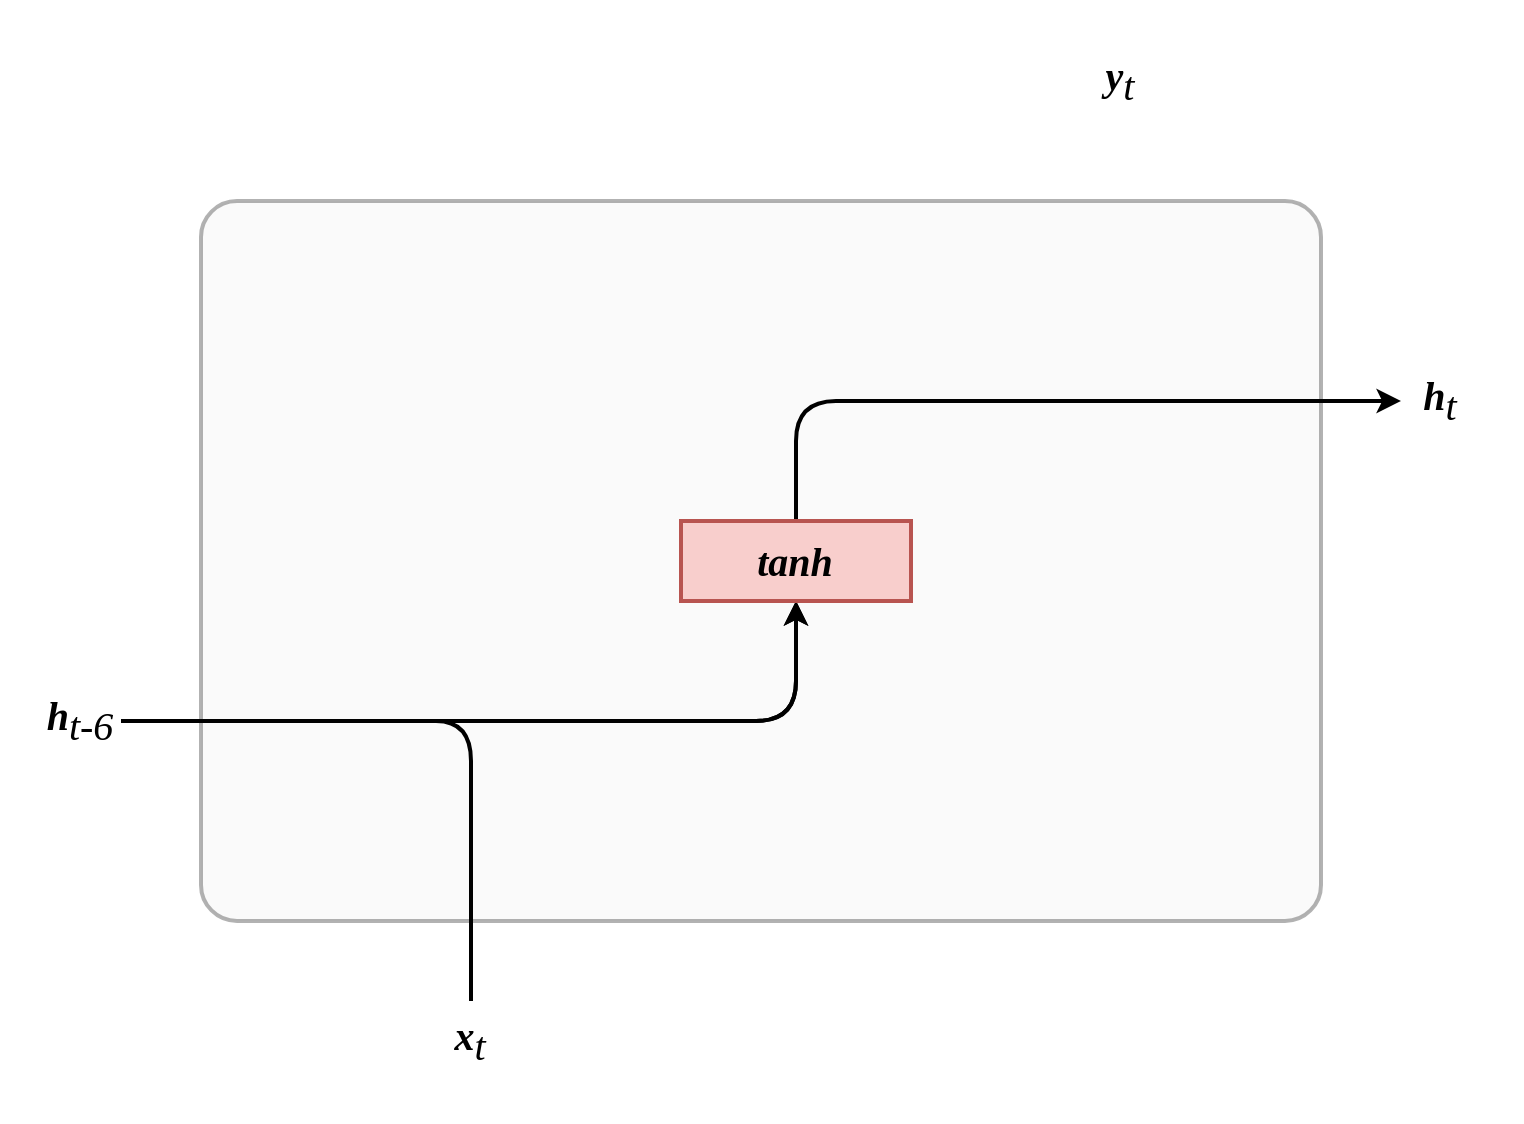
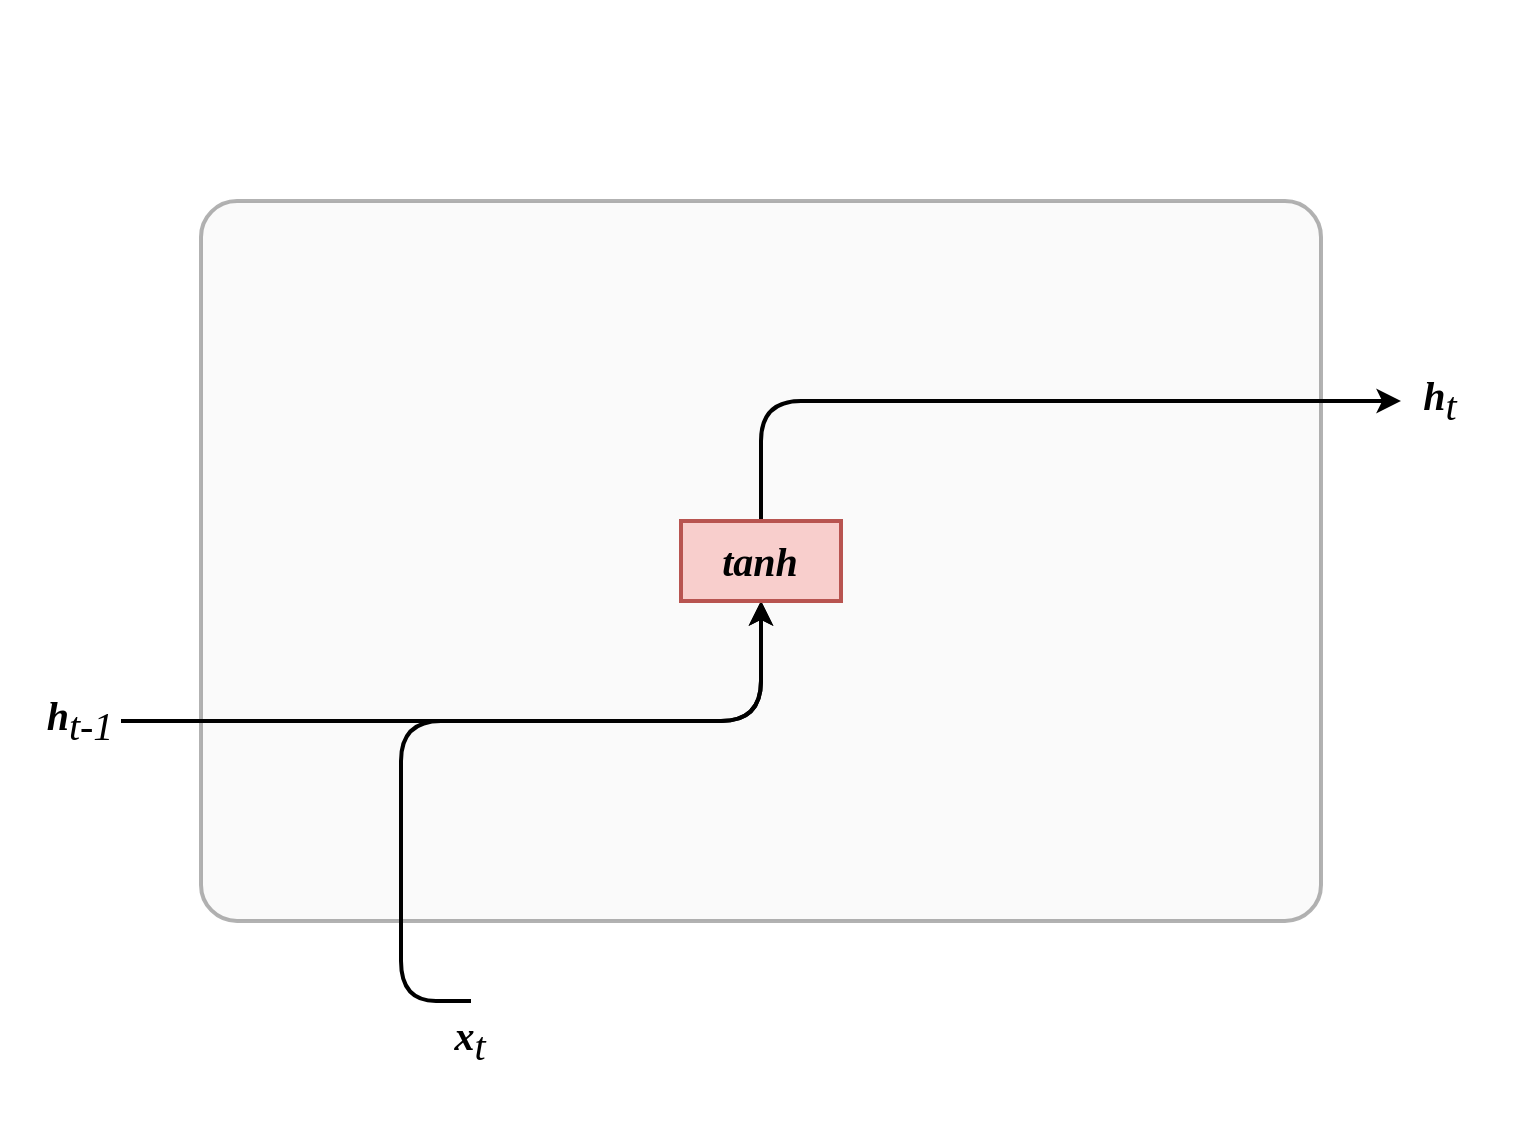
node "yt": removed
node "tanh": size 230x80 -> 160x80
node "ht-6": label "ht-6" -> "ht-1"
